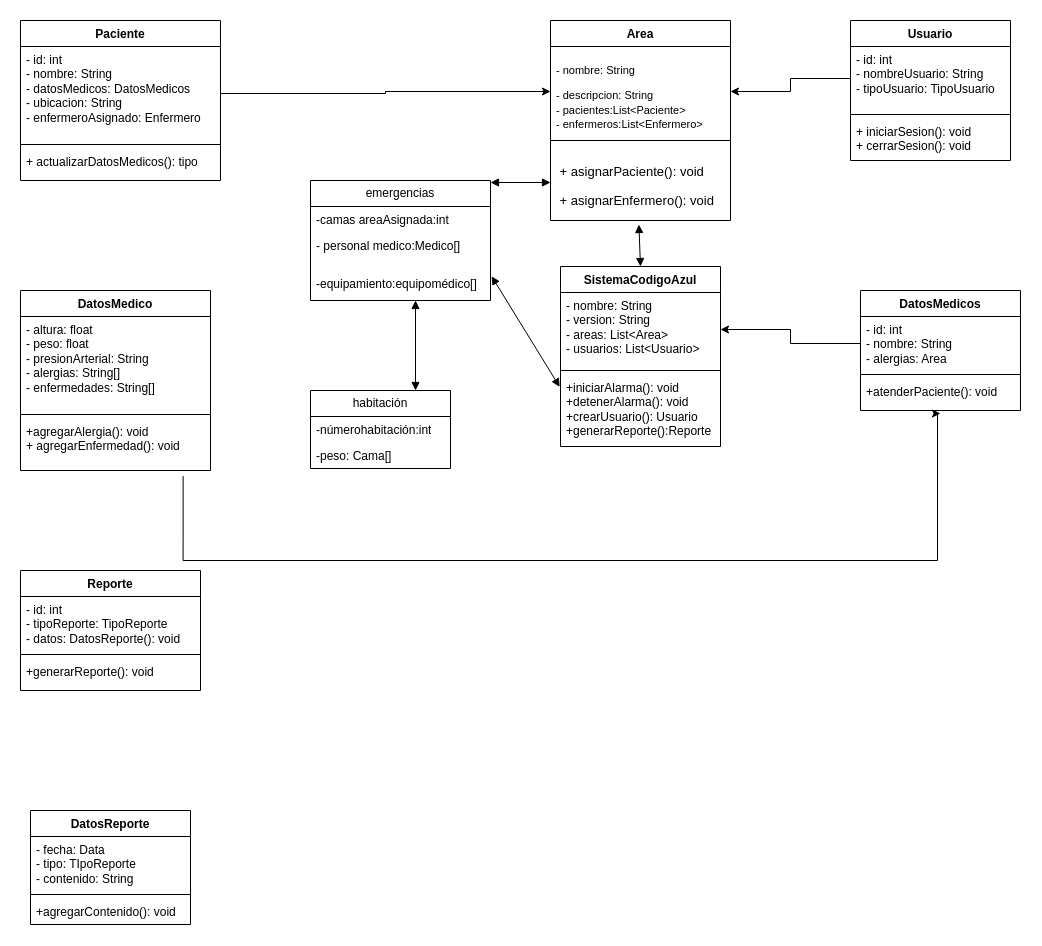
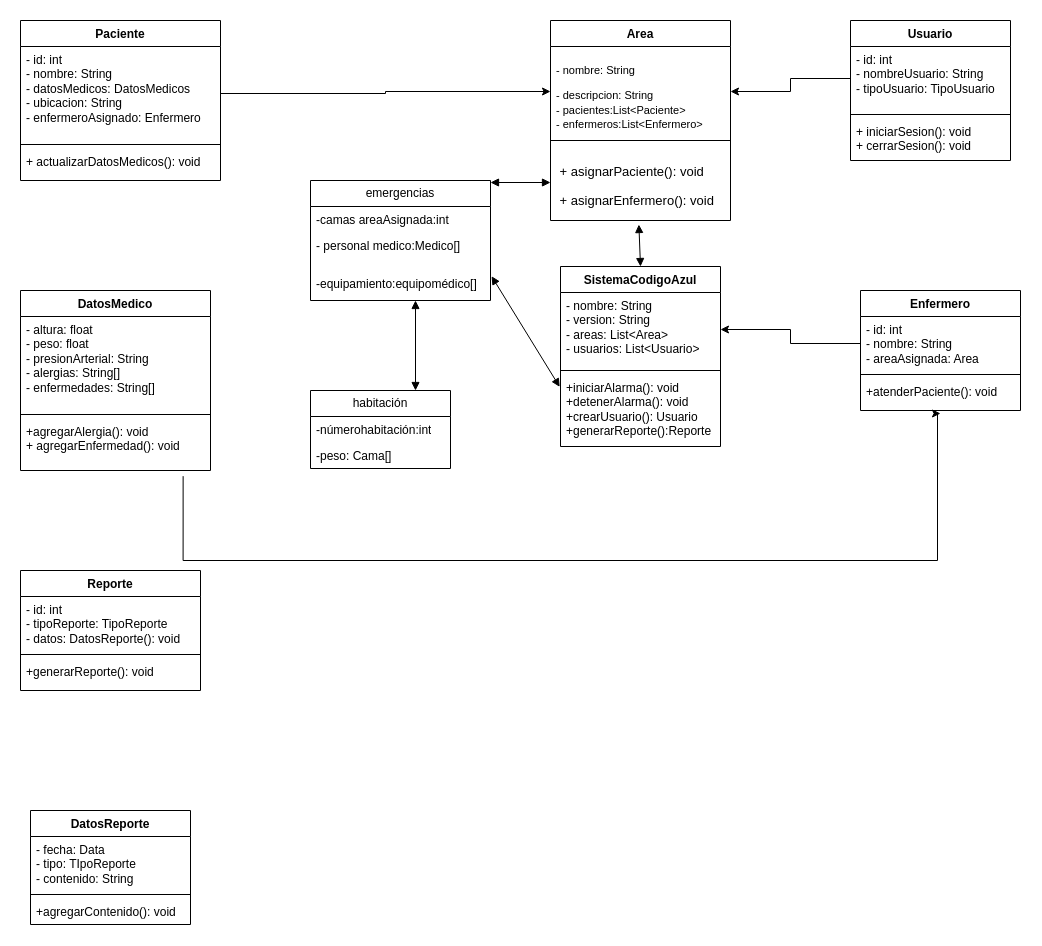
node "+ actualizarDatosMedicos(): tipo": label "+ actualizarDatosMedicos(): tipo" -> "+ actualizarDatosMedicos(): void"
node "DatosMedicos": label "DatosMedicos" -> "Enfermero"
node "- id: int - nombre: String - alergias: Area": label "- id: int - nombre: String - alergias: Area" -> "- id: int - nombre: String - areaAsignada: Area"
